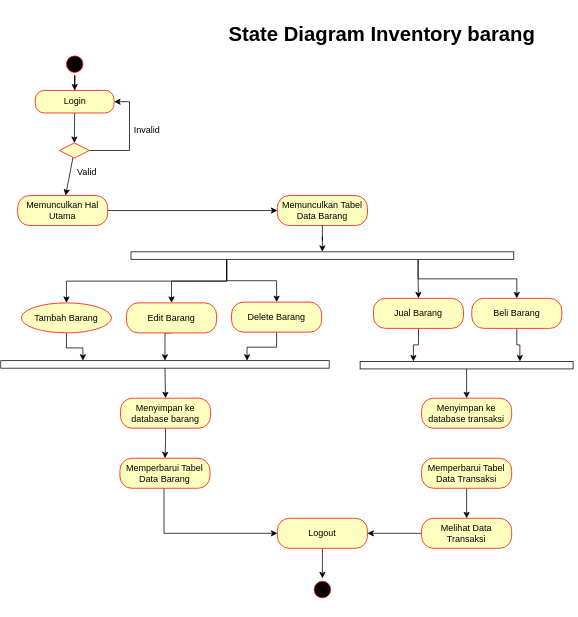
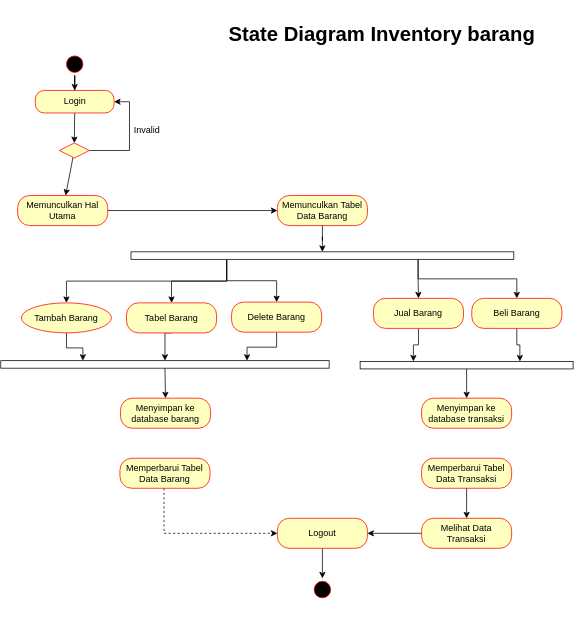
node "Valid": removed
node "Edit Barang": label "Edit Barang" -> "Tabel Barang"
edge "Menyimpan ke database barang" -> "Memperbarui Tabel Data Barang": removed
edge "Memperbarui Tabel Data Barang" -> "Logout": style solid -> dashed
